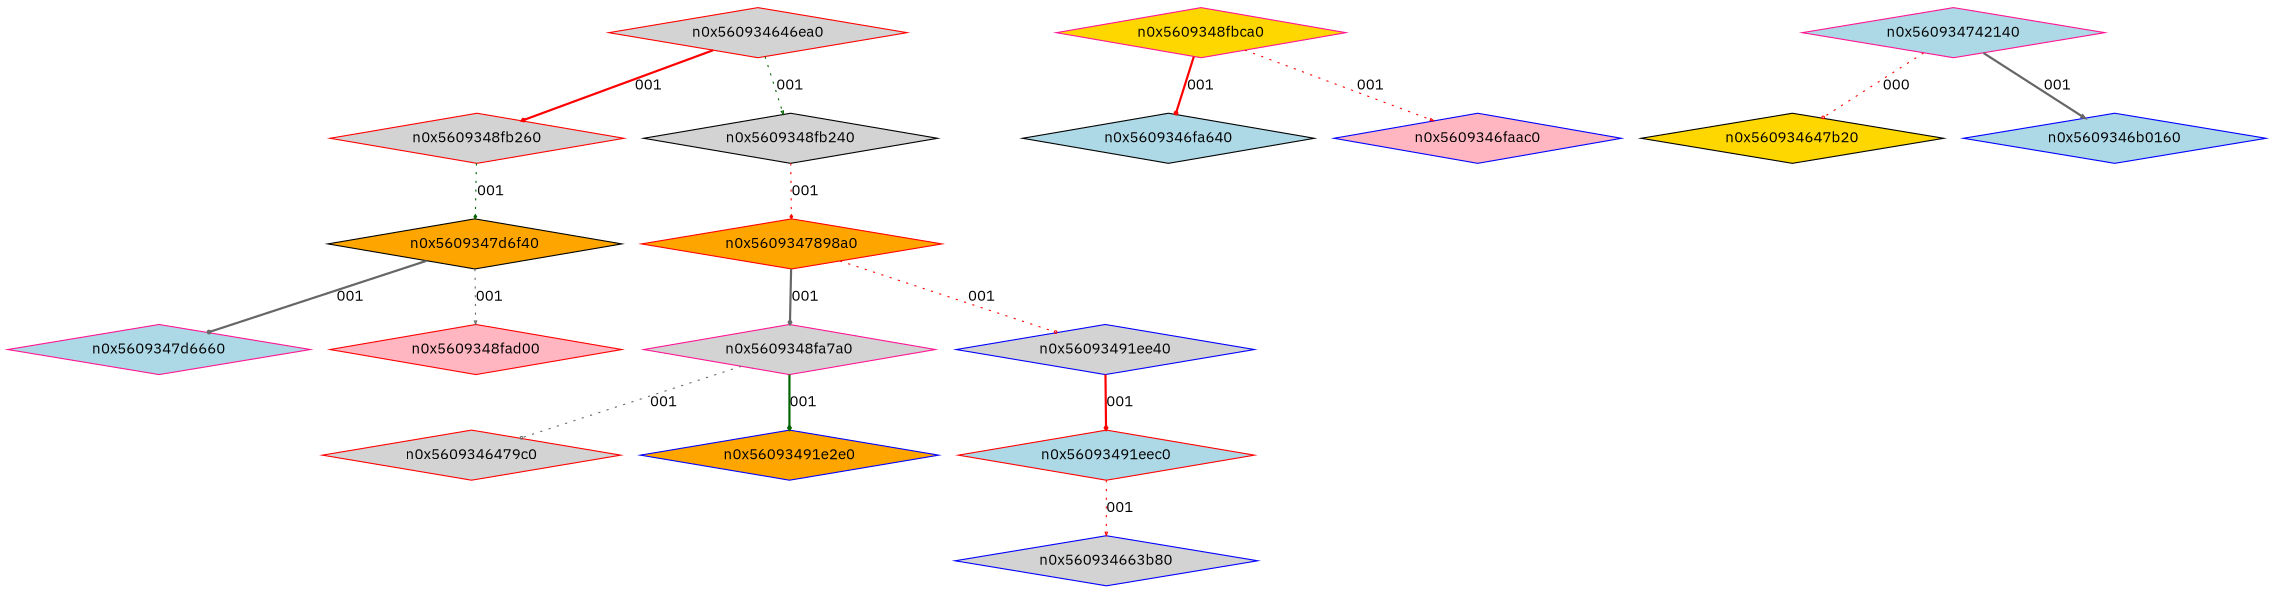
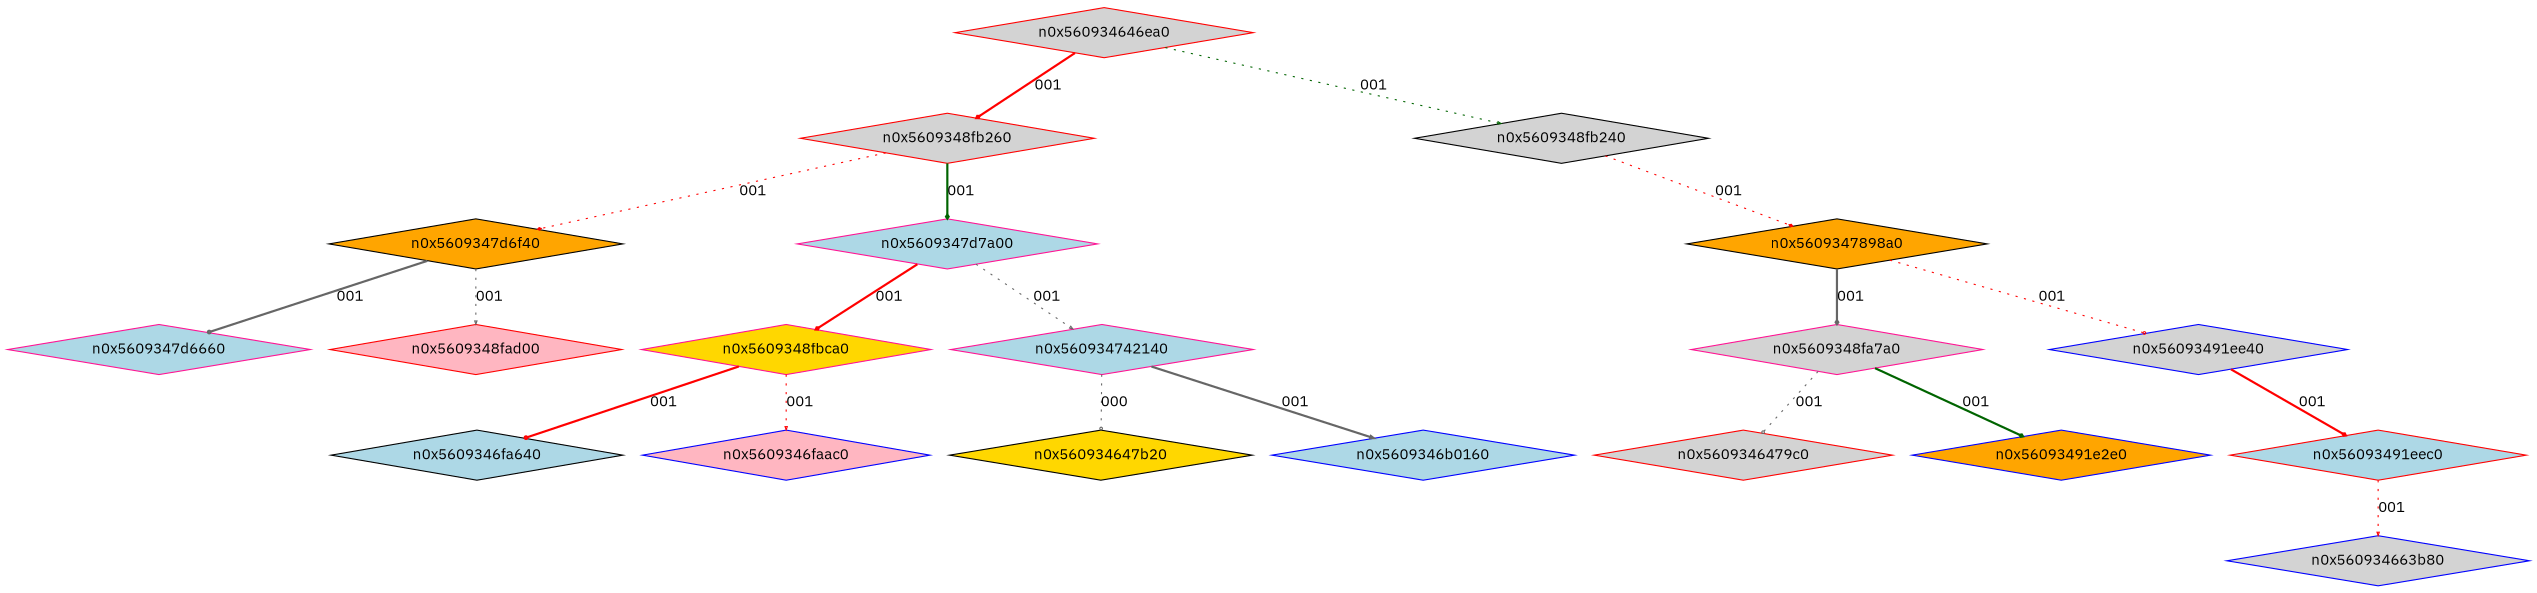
edge "n0x560934742140" -> "n0x560934647b20": color red -> gray40
edge "n0x5609348fb260" -> "n0x5609347d6f40": color darkgreen -> red
node "n0x5609347898a0": color red -> black
node "n0x5609347d7a00": added
